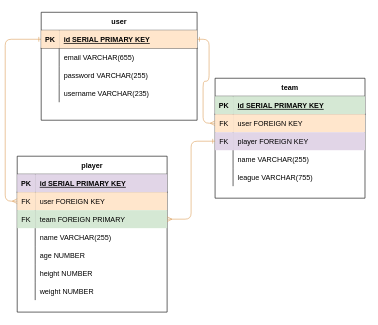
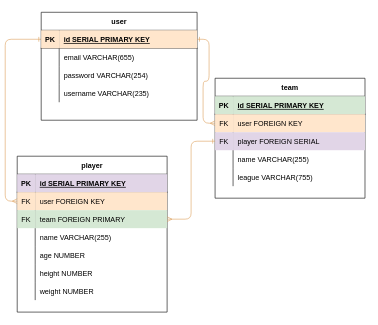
node "password VARCHAR(255)": label "password VARCHAR(255)" -> "password VARCHAR(254)"
node "player FOREIGN KEY": label "player FOREIGN KEY" -> "player FOREIGN SERIAL"
